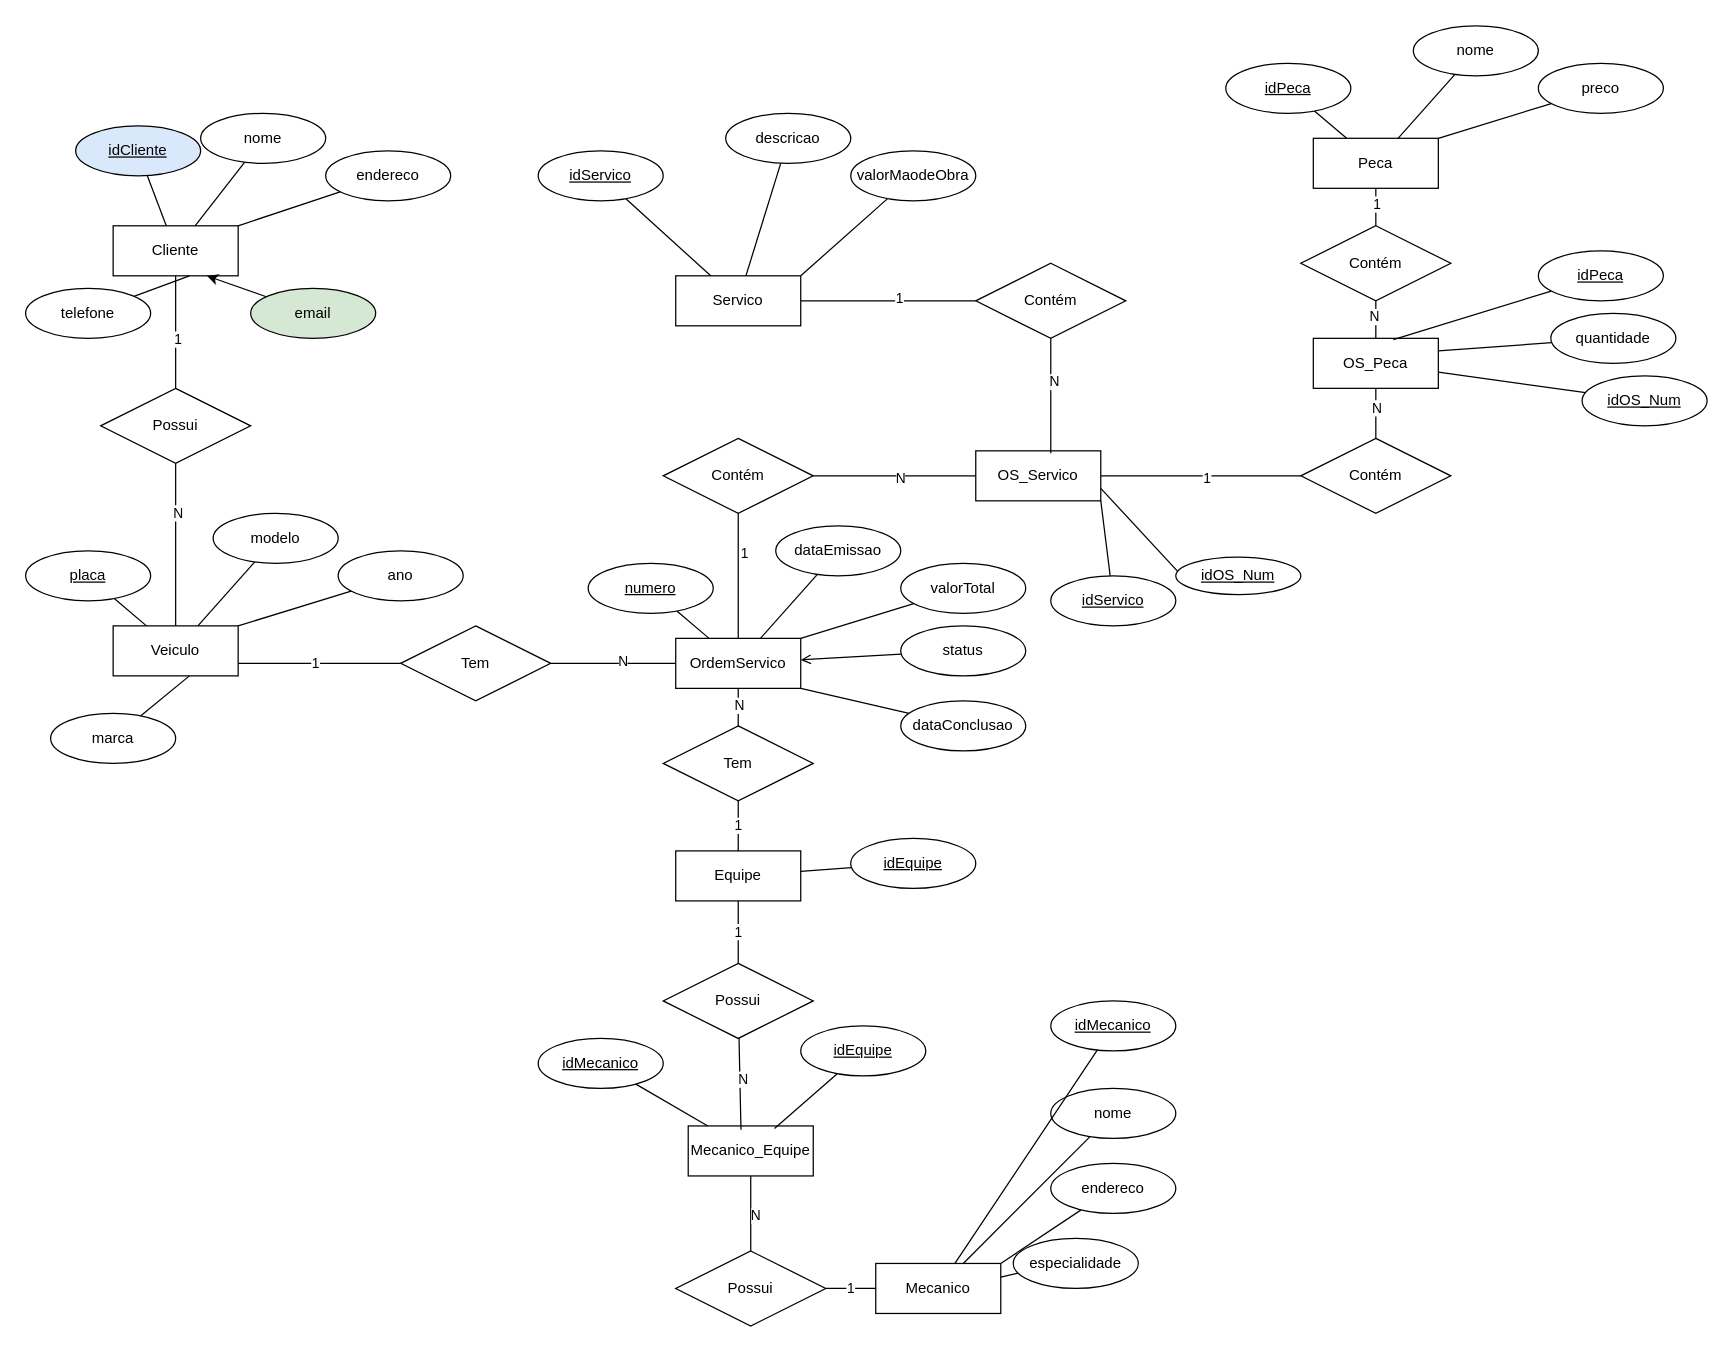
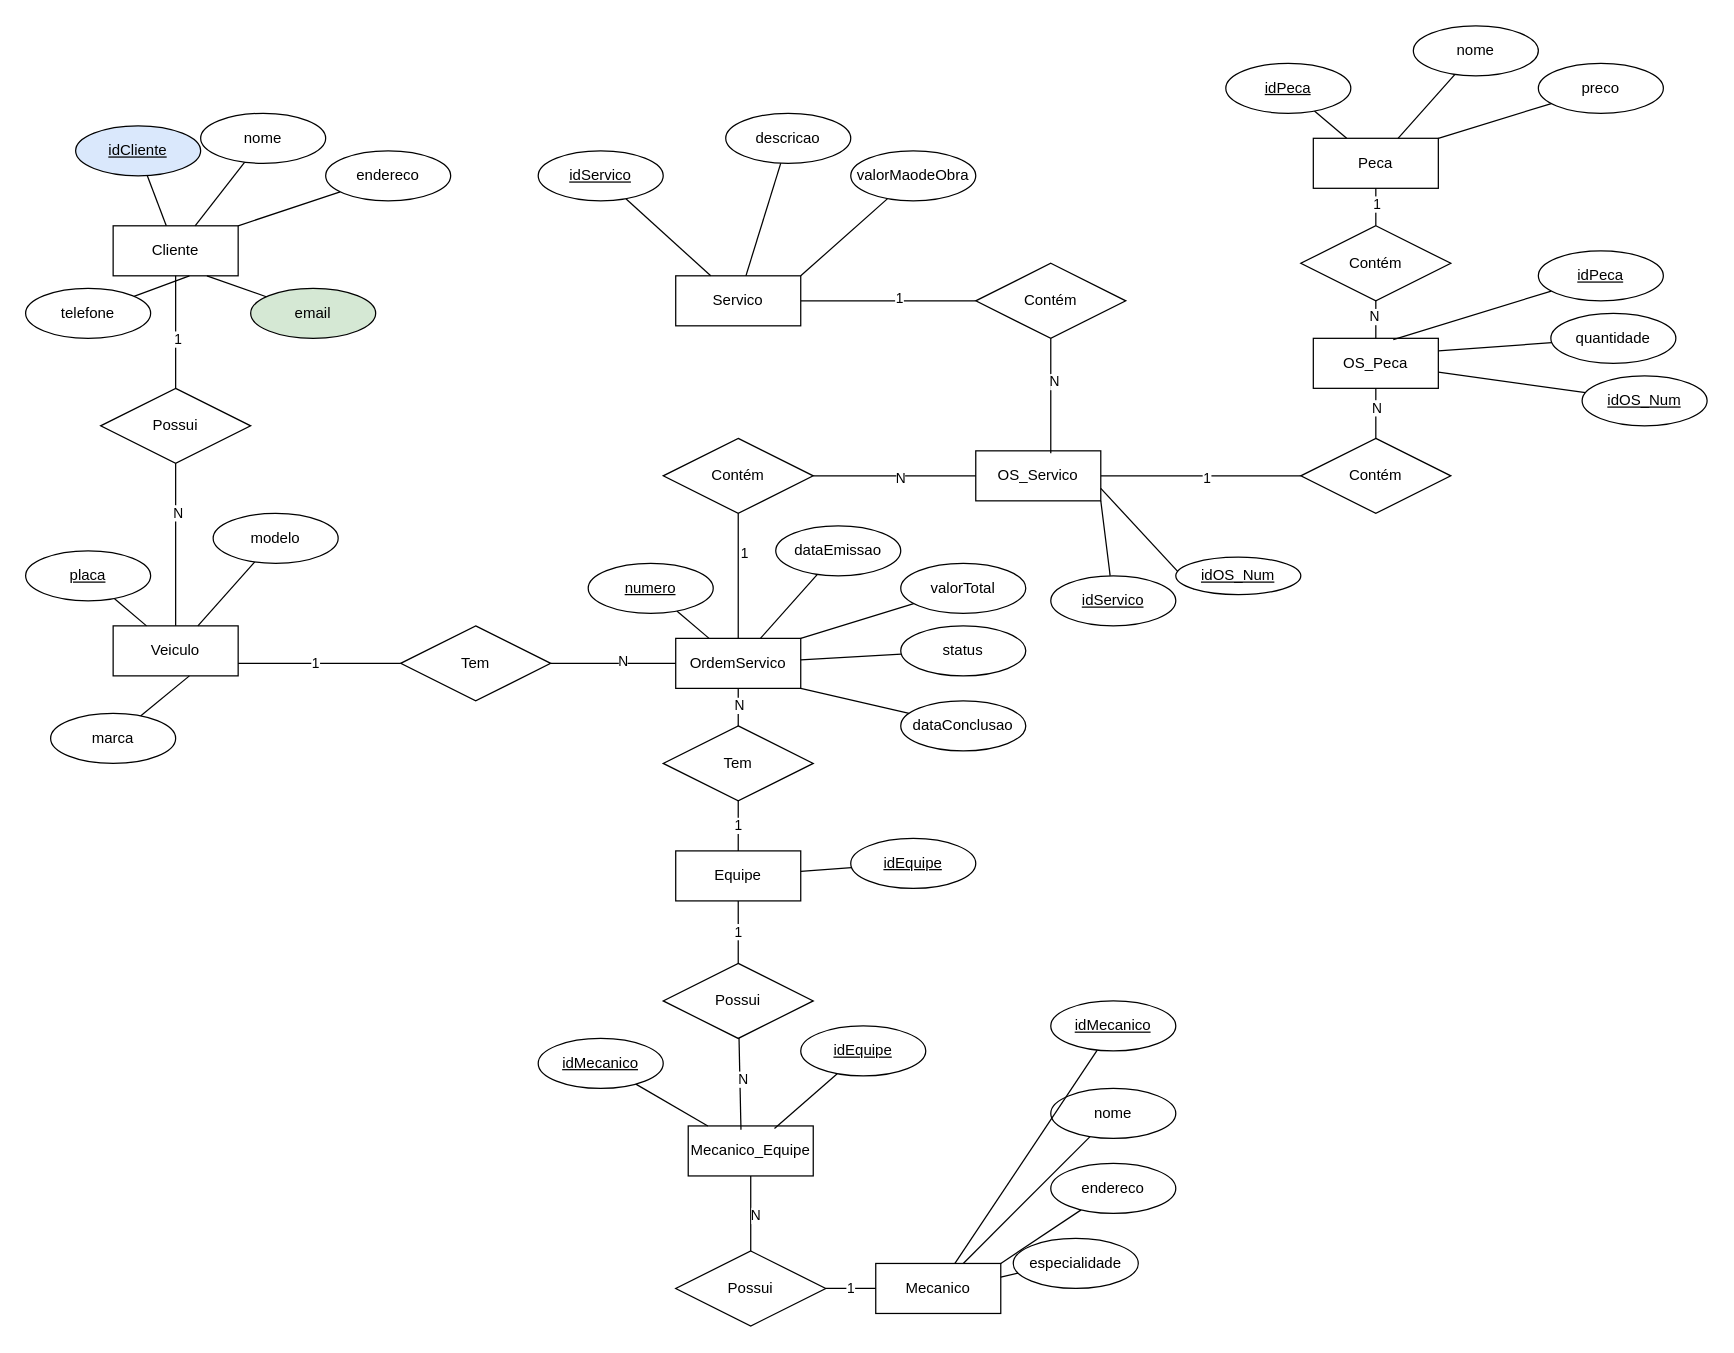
edge "email" -> "Cliente": arrowhead classic -> none
node "ano": removed
edge "ano" -- "Veiculo": removed
edge "status" -> "OrdemServico": arrowhead open -> none
